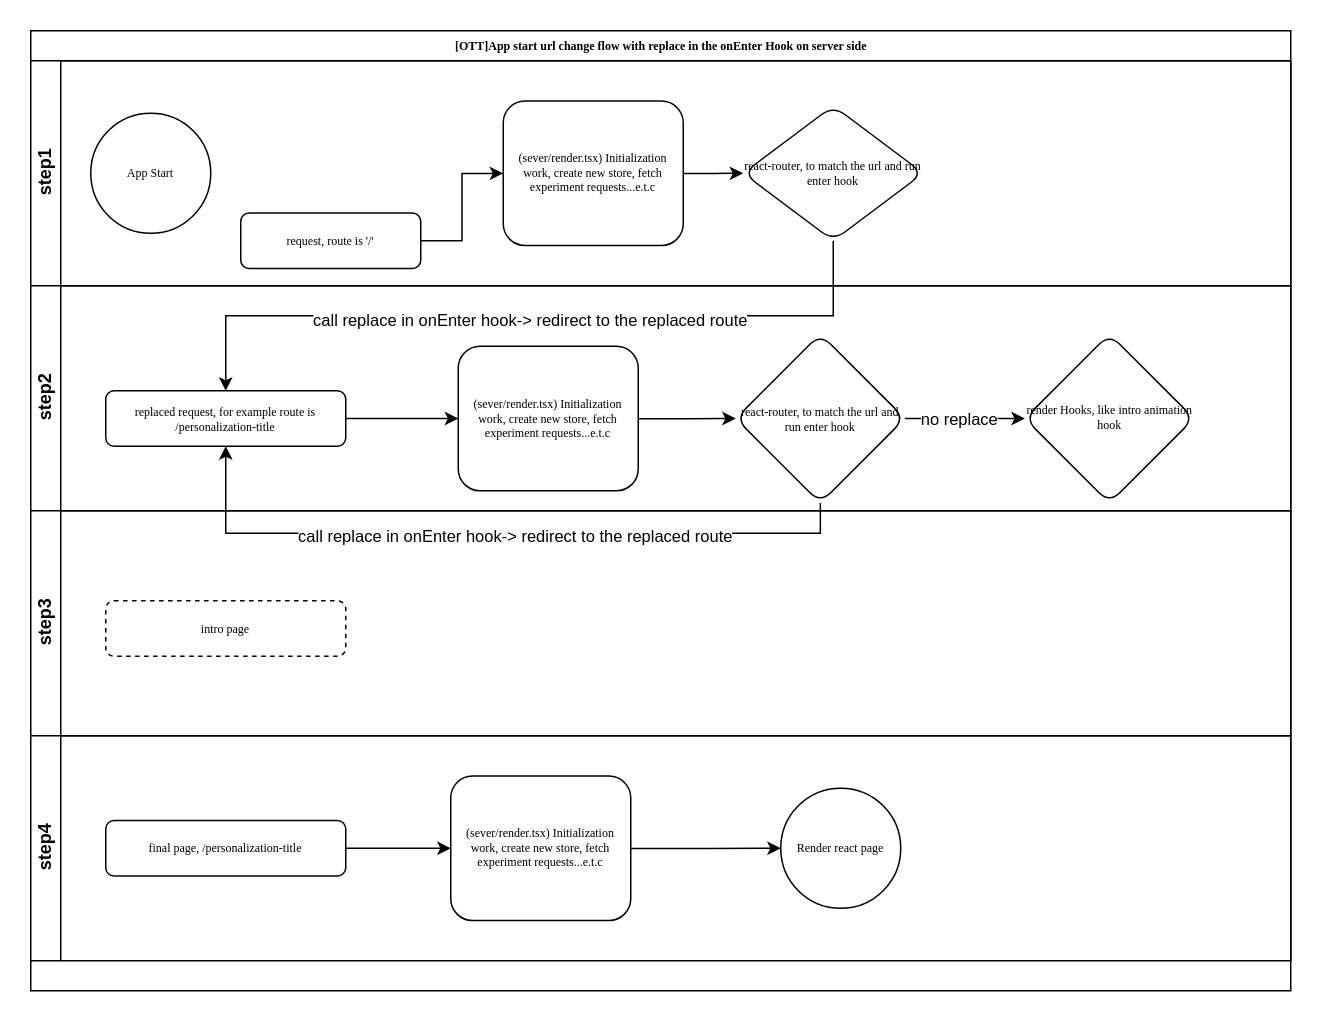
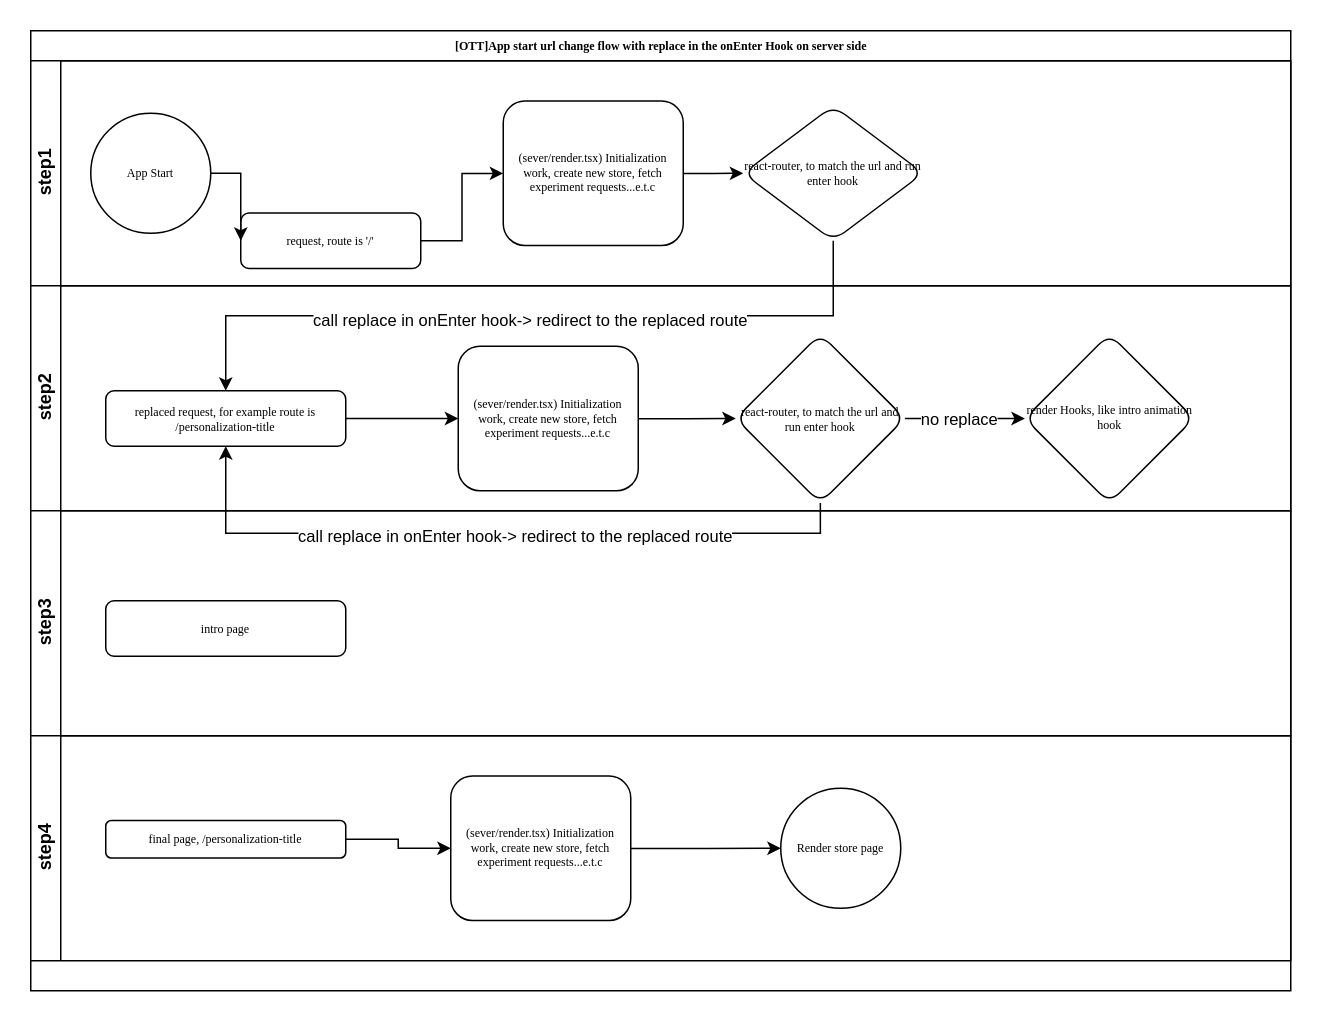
edge "App Start" -> "request, route is '/'": added
node "intro page": style dashed -> solid
node "final page, /personalization-title": size 240x56 -> 240x38
node "Render react page": label "Render react page" -> "Render store page"
